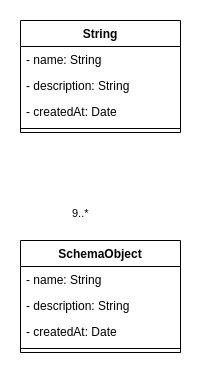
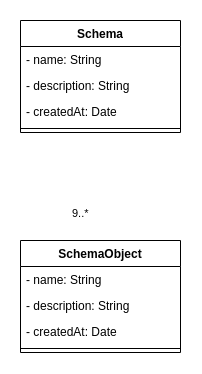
node "String": label "String" -> "Schema"
